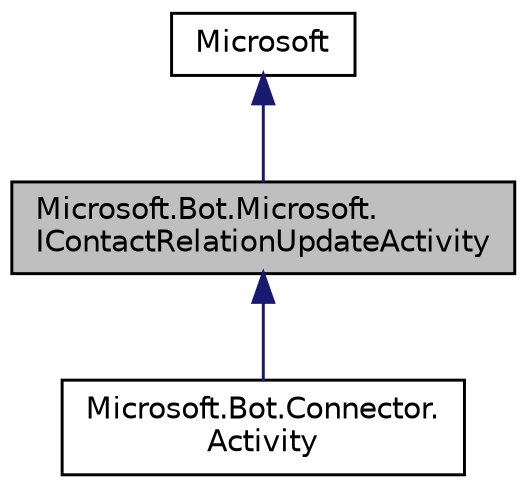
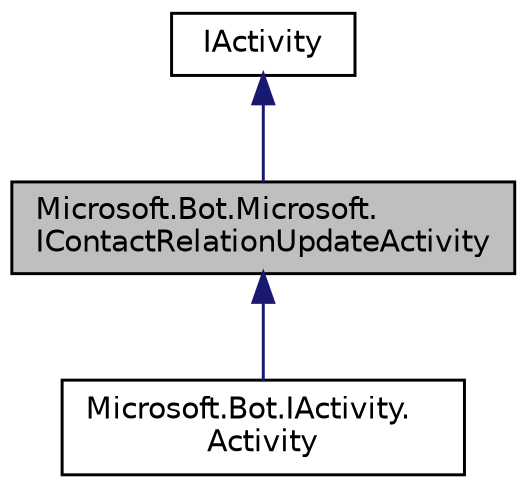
node "Microsoft": label "Microsoft" -> "IActivity"
node "Microsoft.Bot.Connector. Activity": label "Microsoft.Bot.Connector. Activity" -> "Microsoft.Bot.IActivity. Activity"
